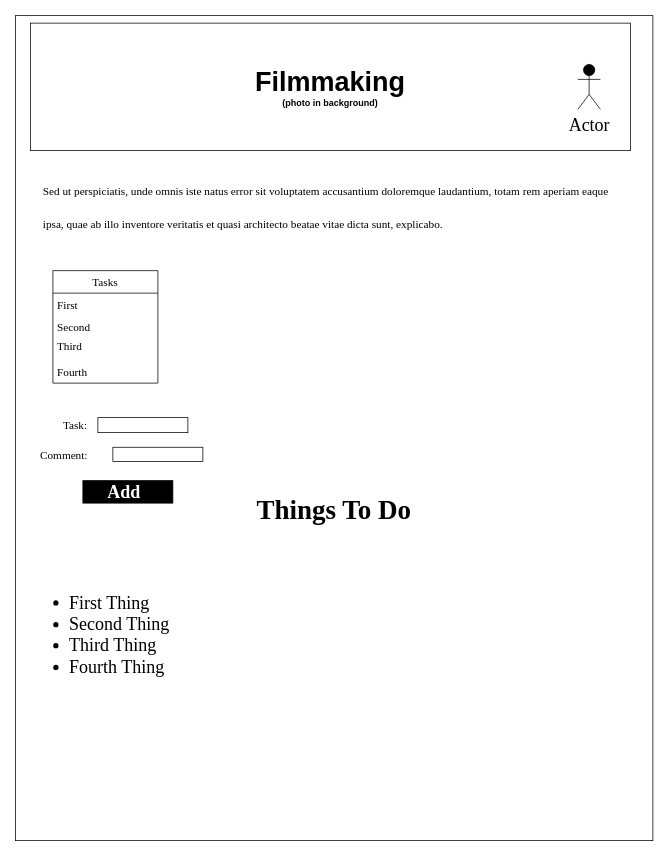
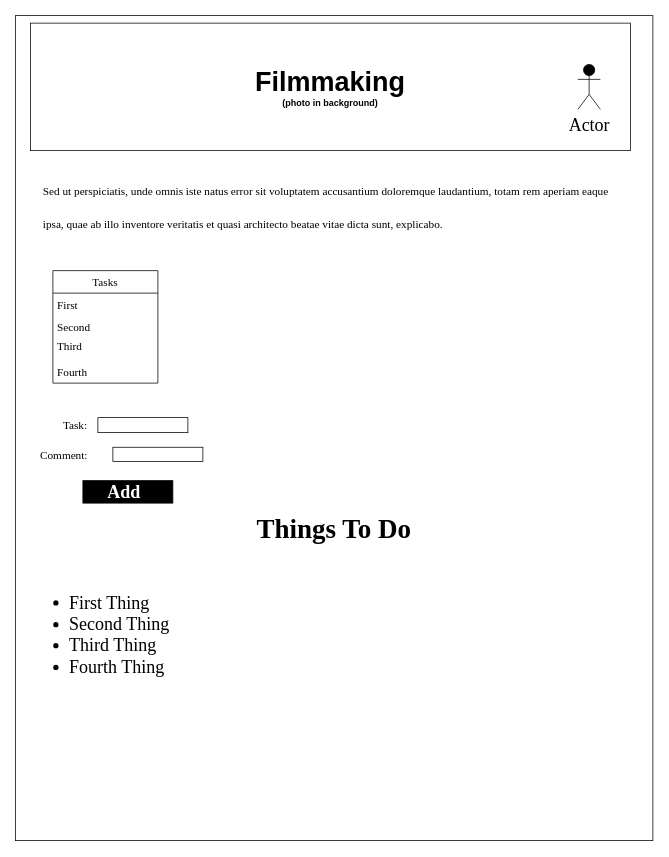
node "Things To Do": moved (334, 510) -> (334, 529)
